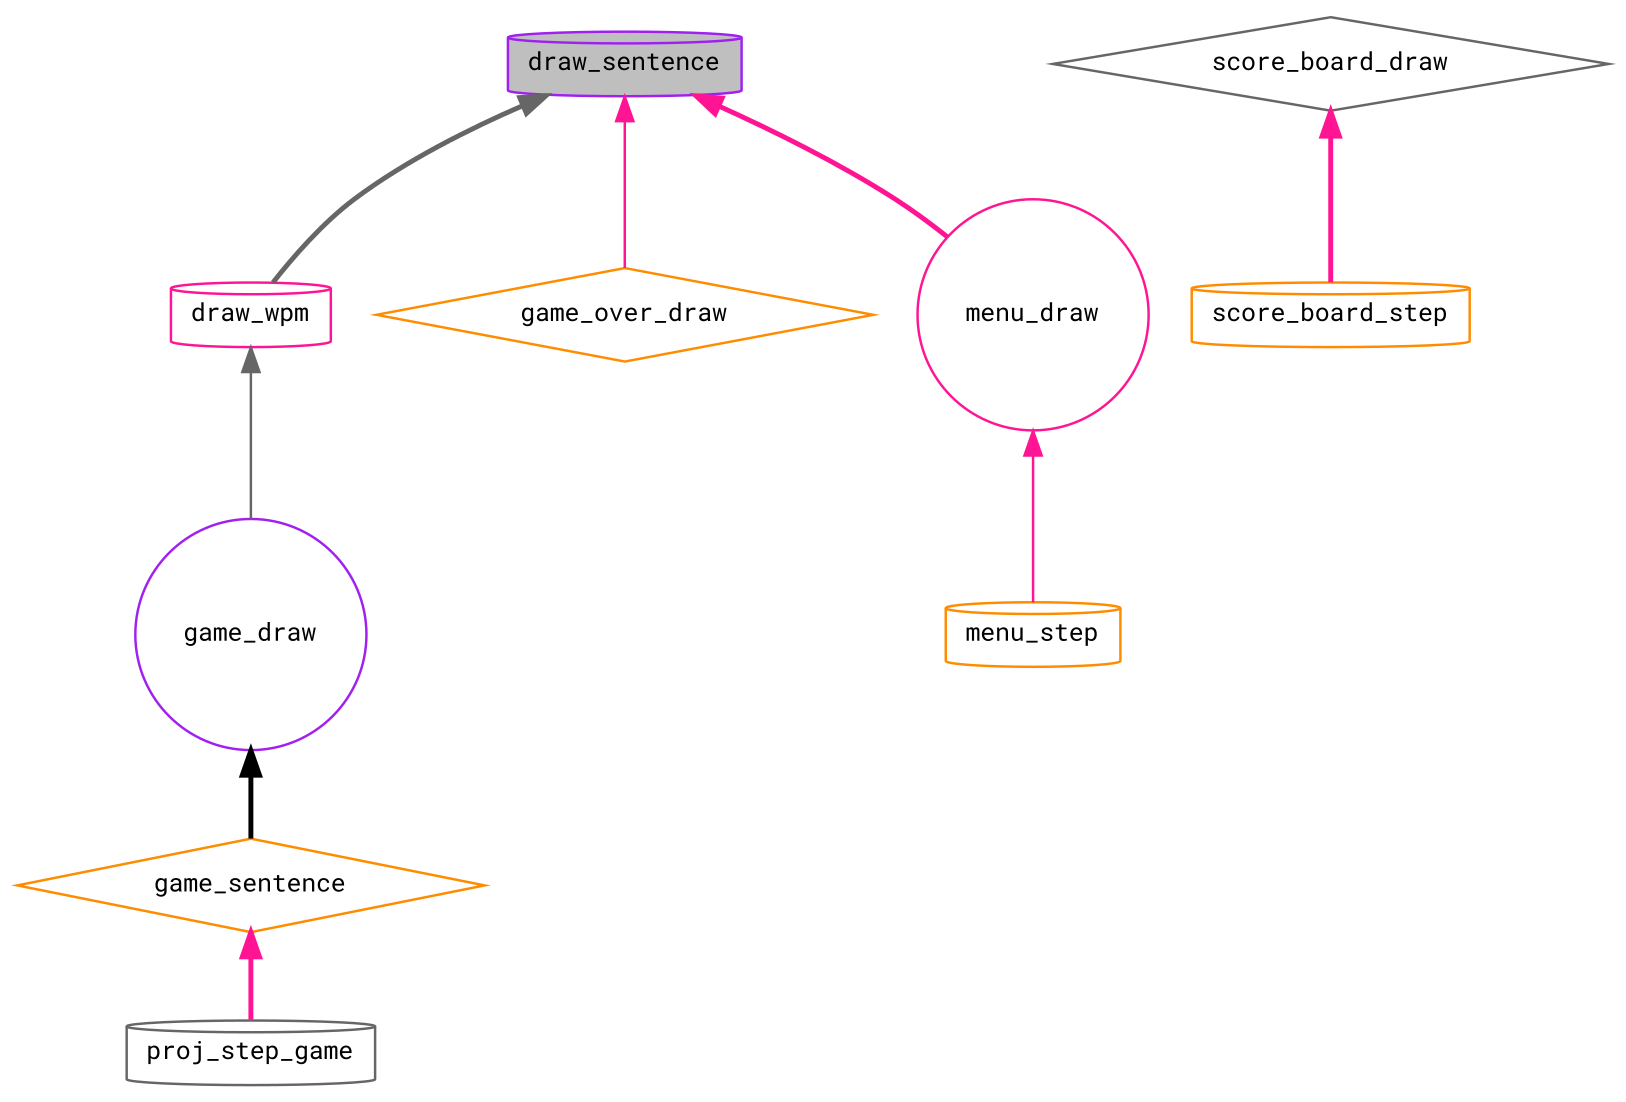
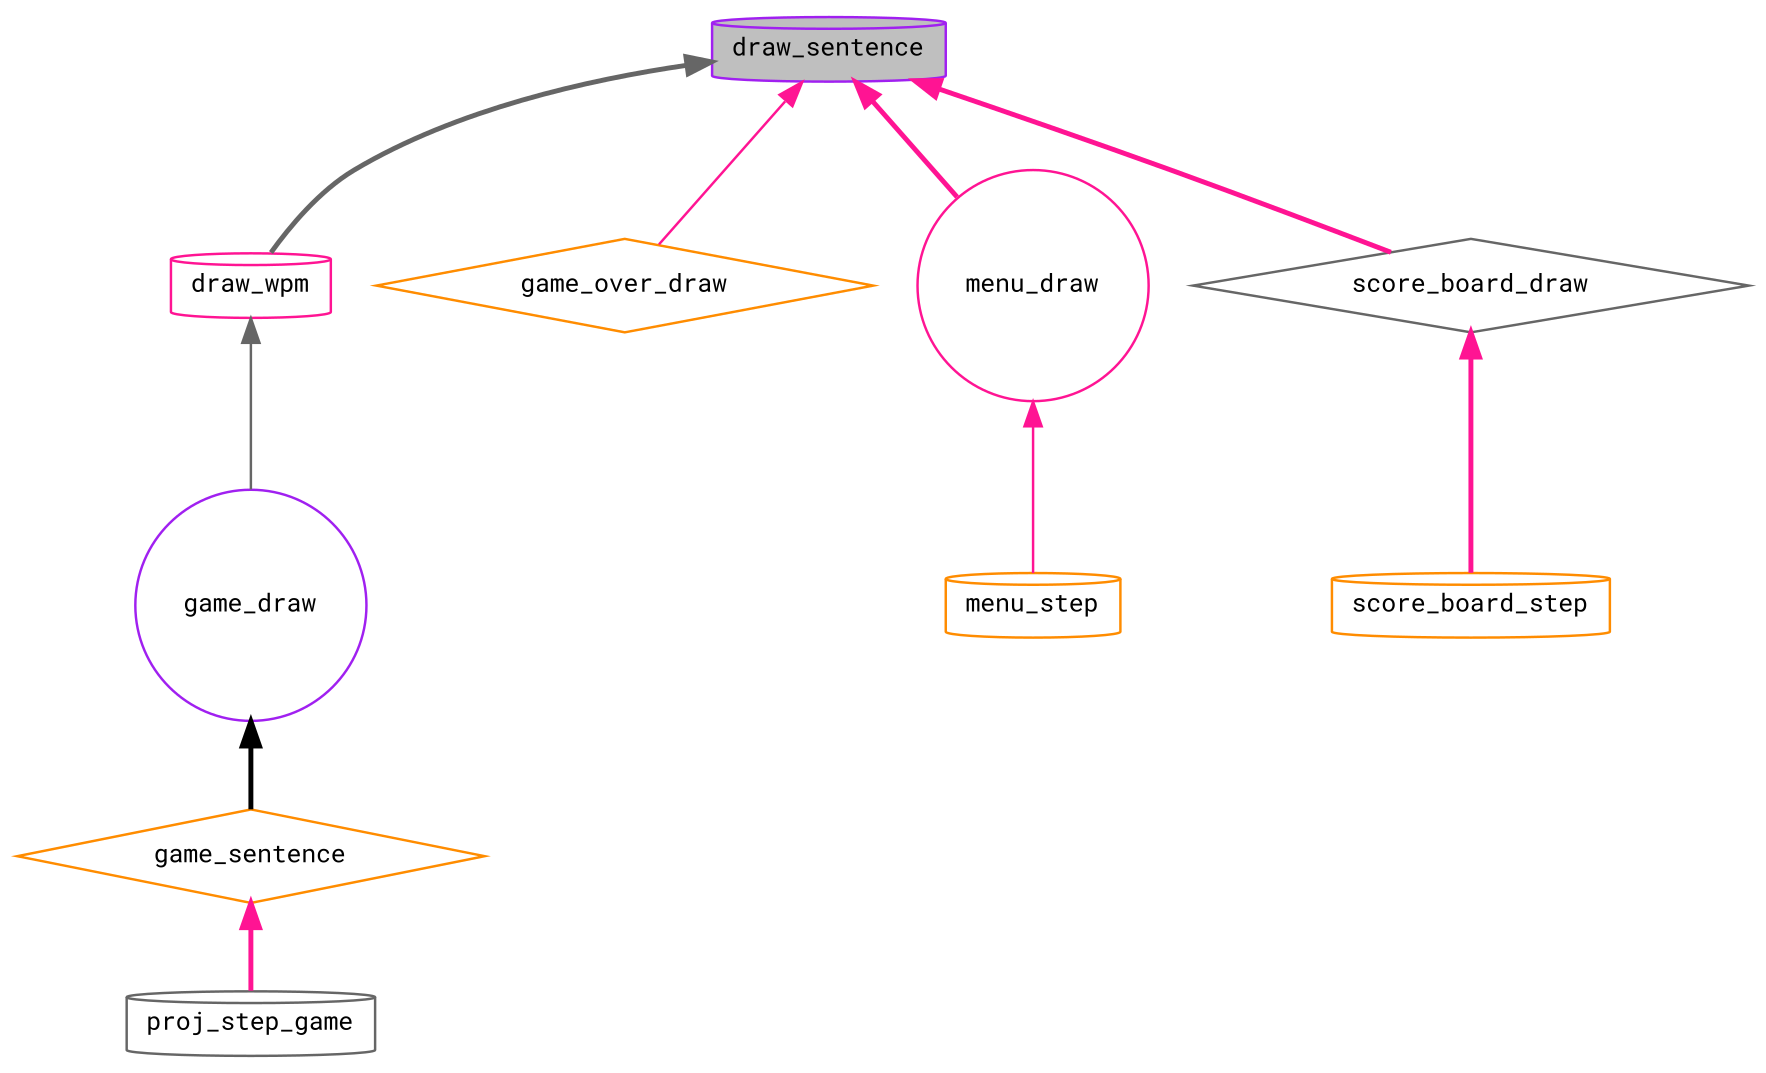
edge "score_board_draw" -> "draw_sentence": added
